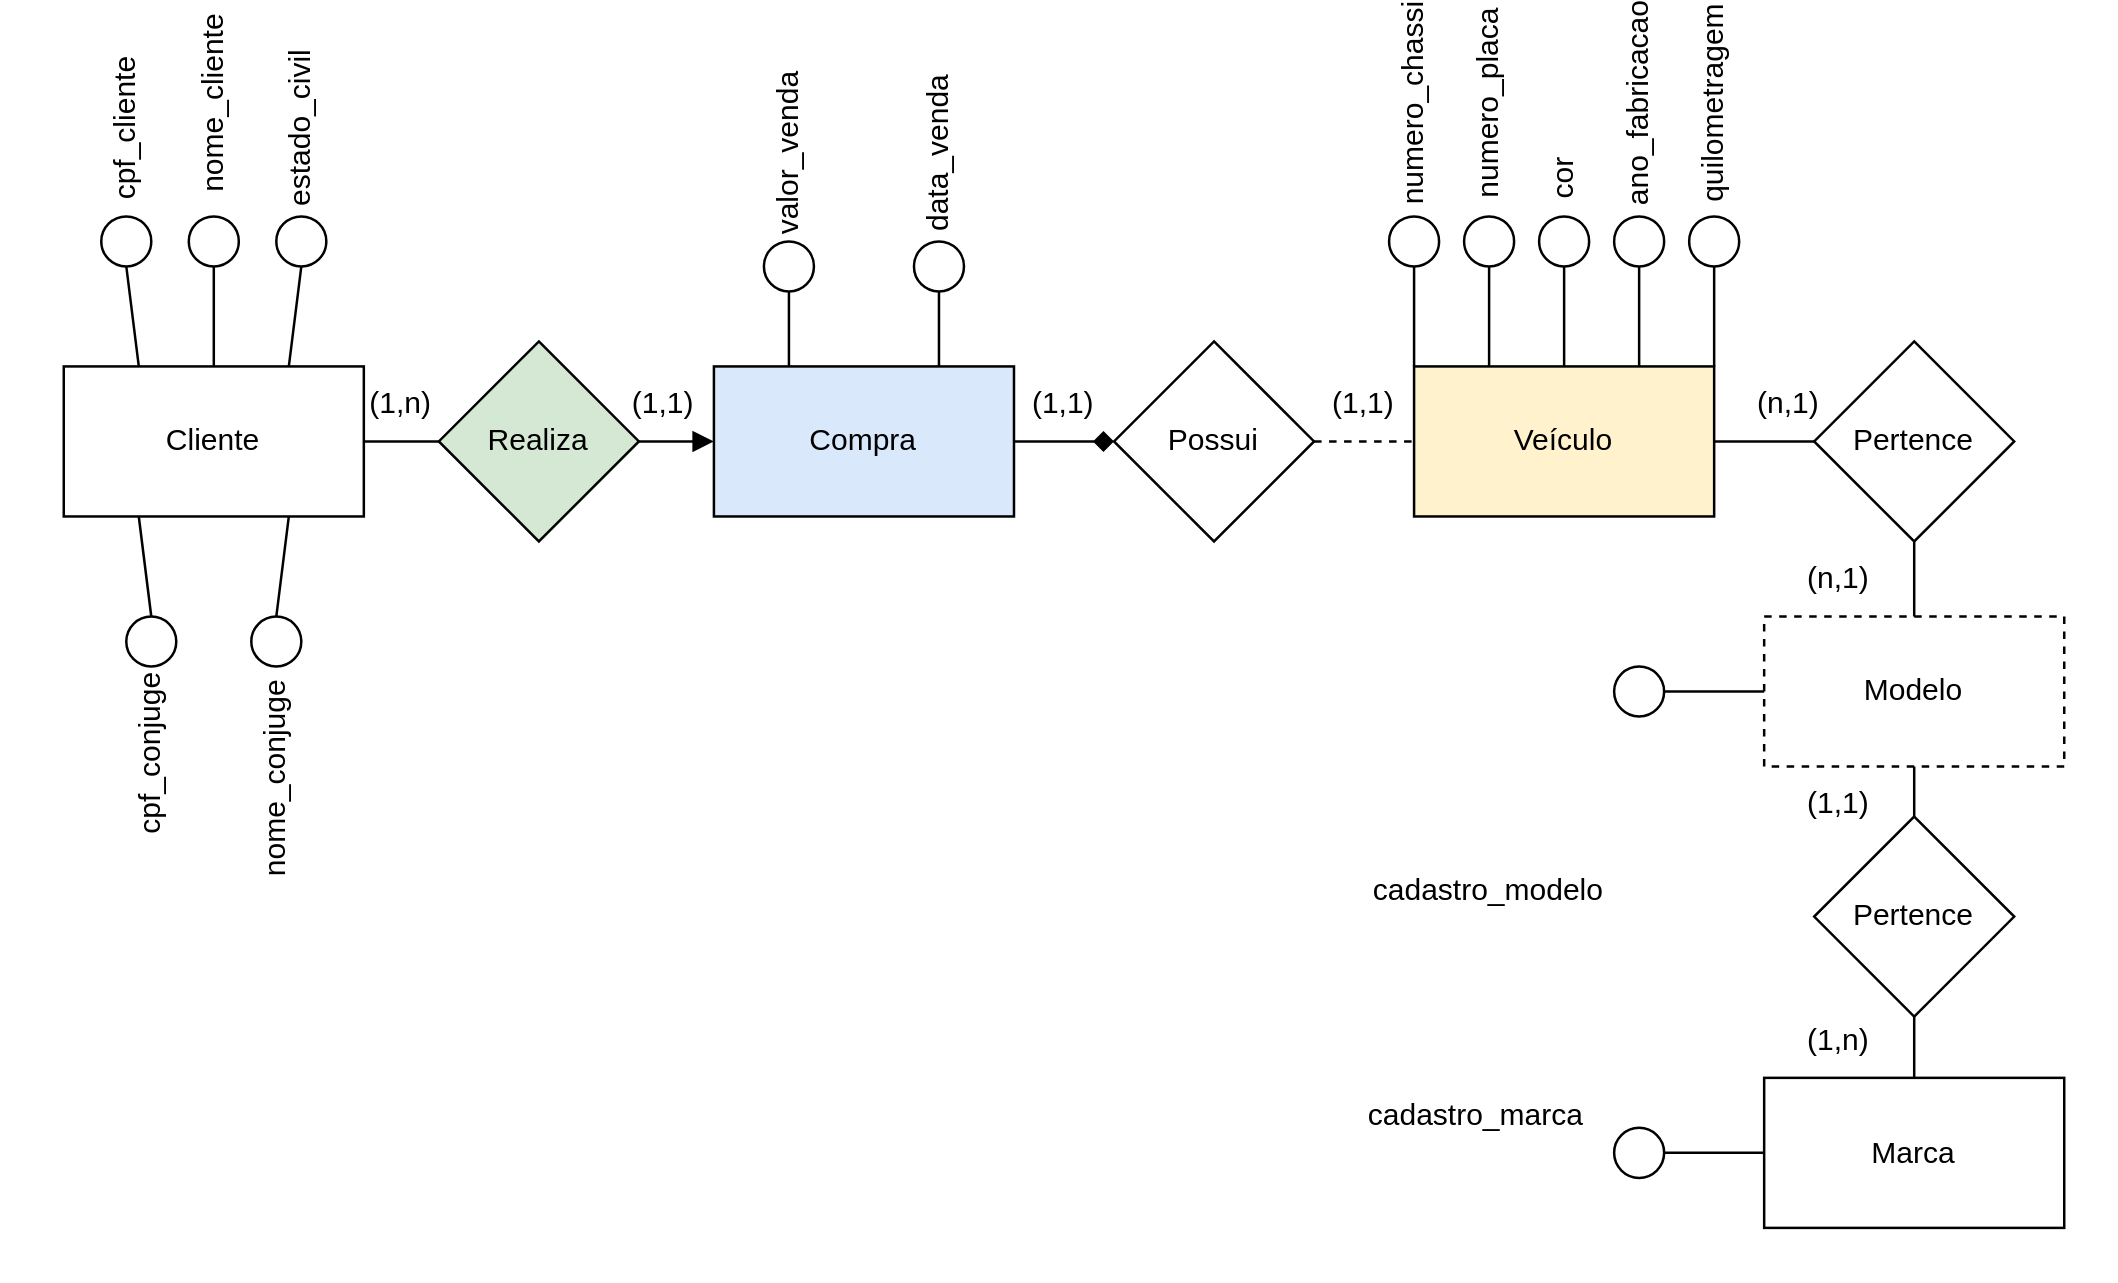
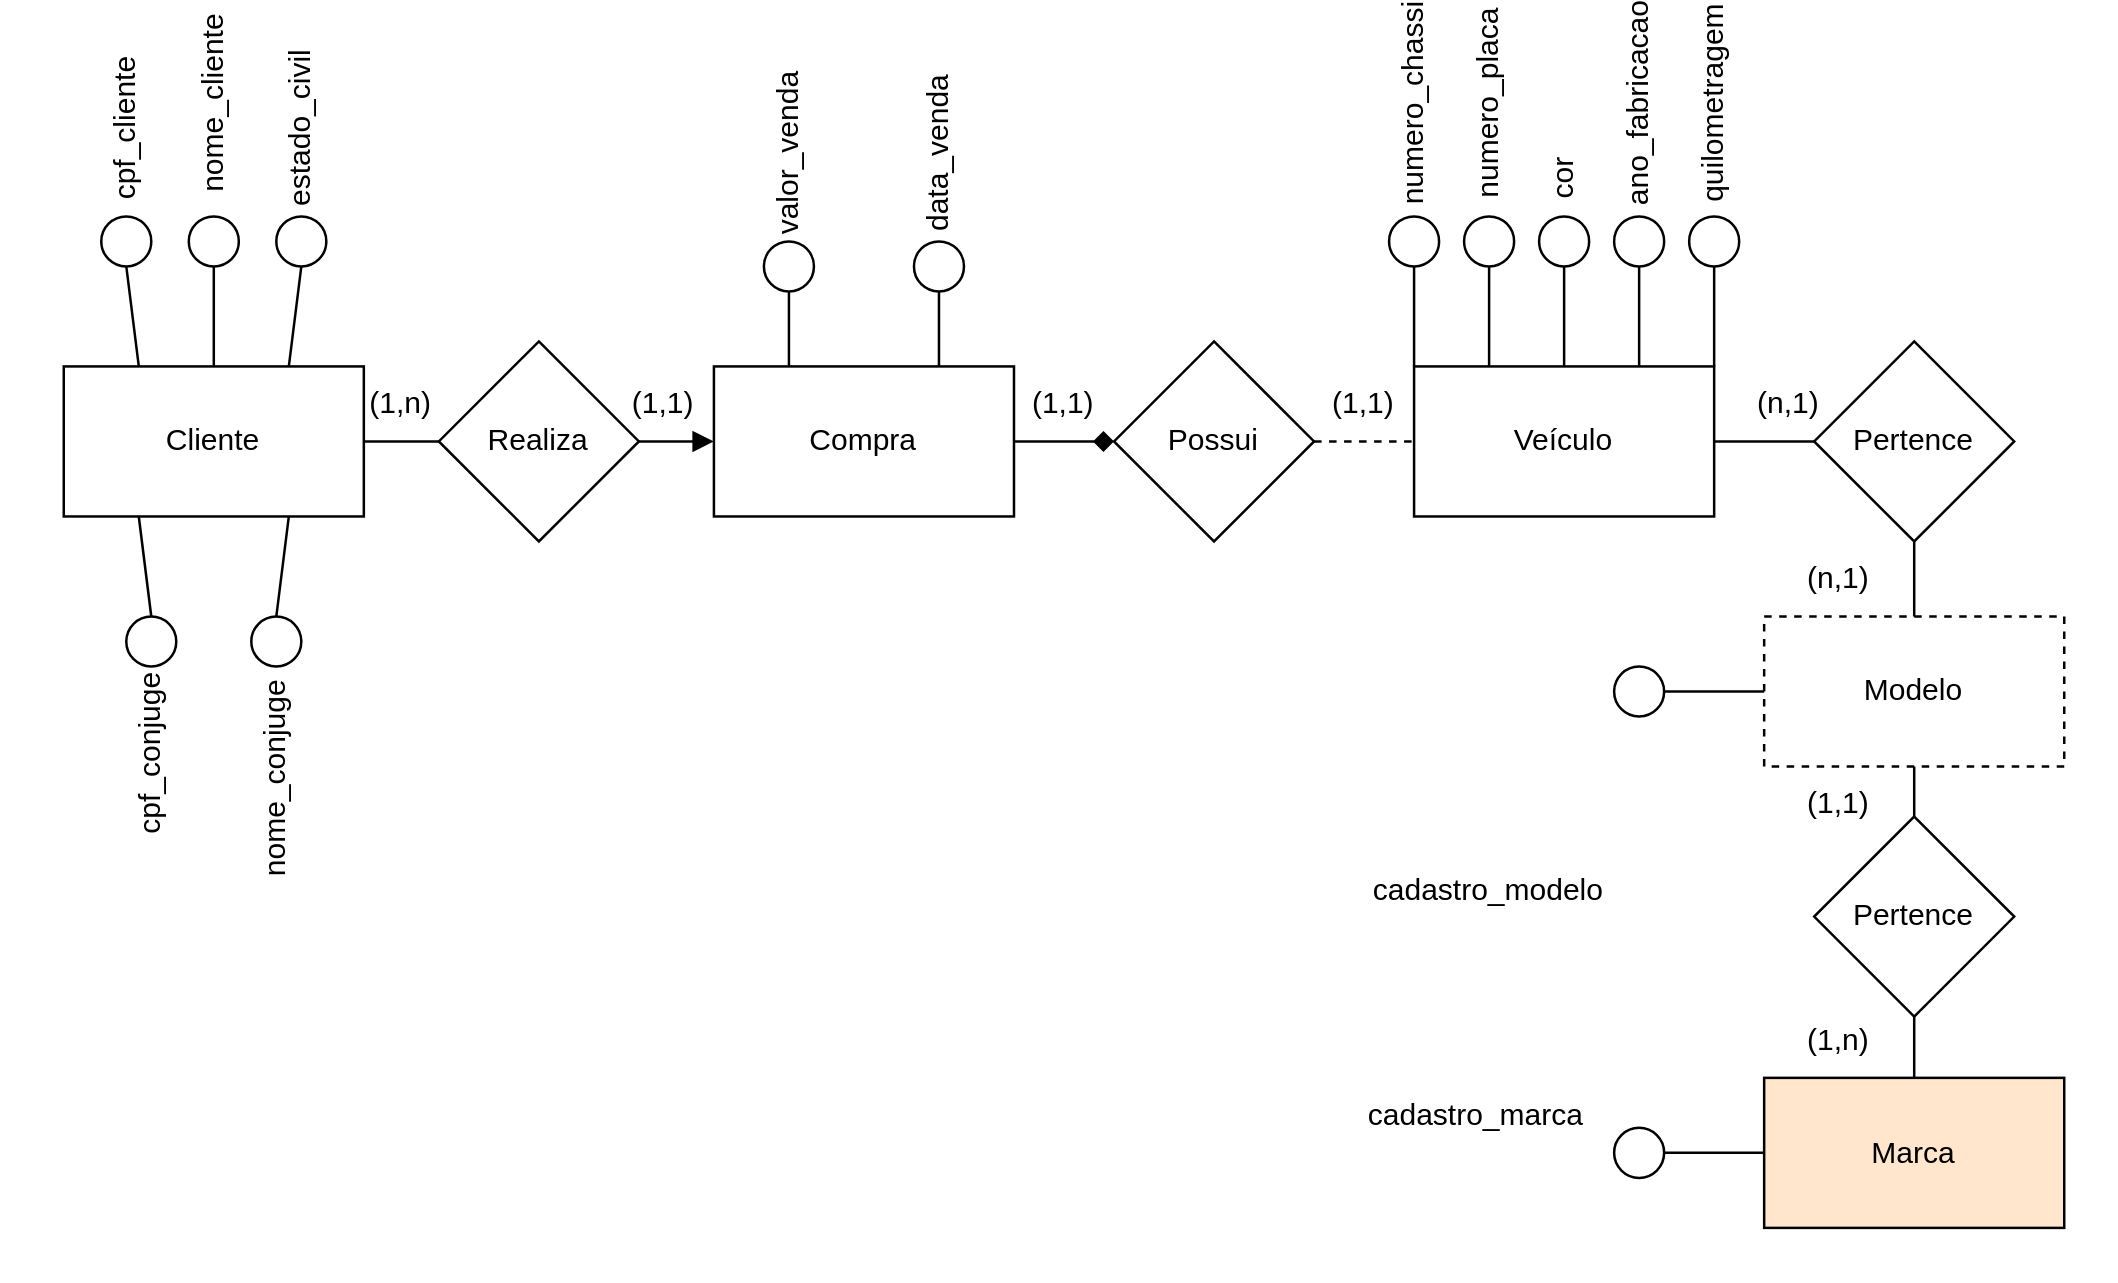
node "Realiza": fillcolor #d5e8d4 -> #ffffff
node "Compra": fillcolor #dae8fc -> #ffffff
node "Veículo": fillcolor #fff2cc -> #ffffff
node "Marca": fillcolor #ffffff -> #ffe6cc
